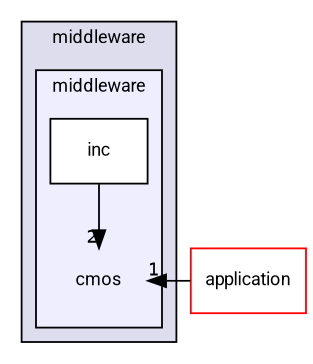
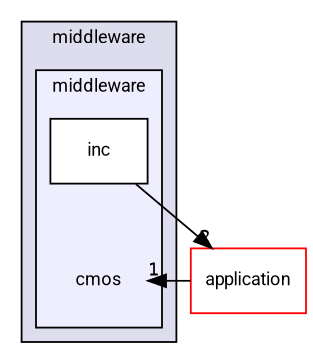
edge "inc" -> "cmos": now "inc" -> "application"
